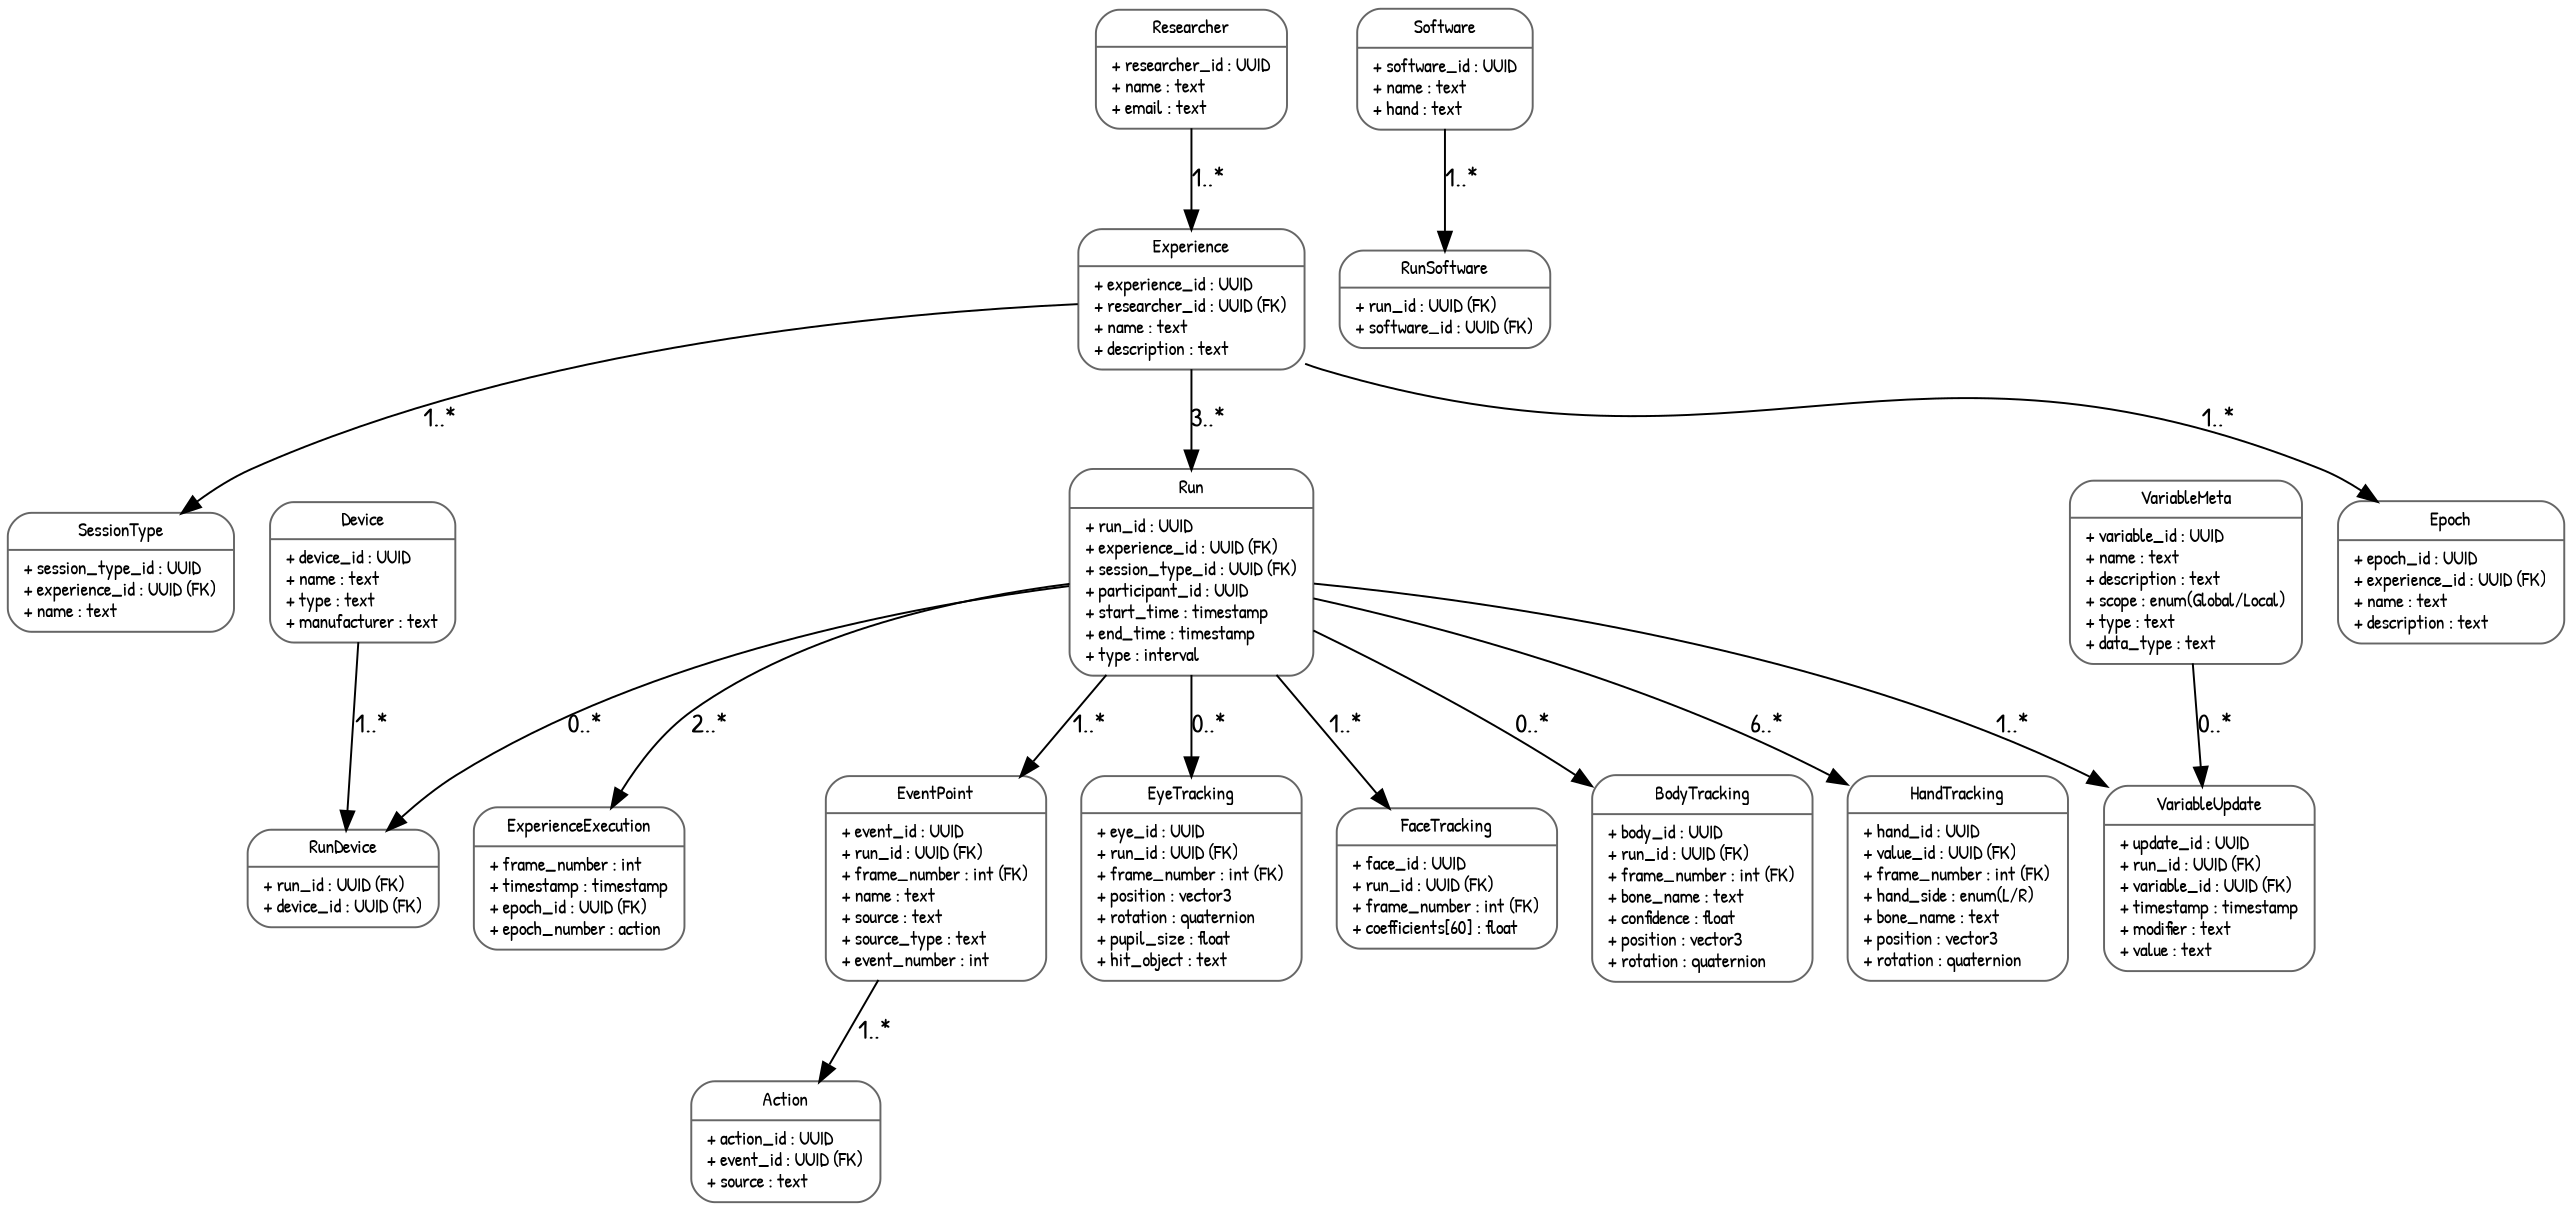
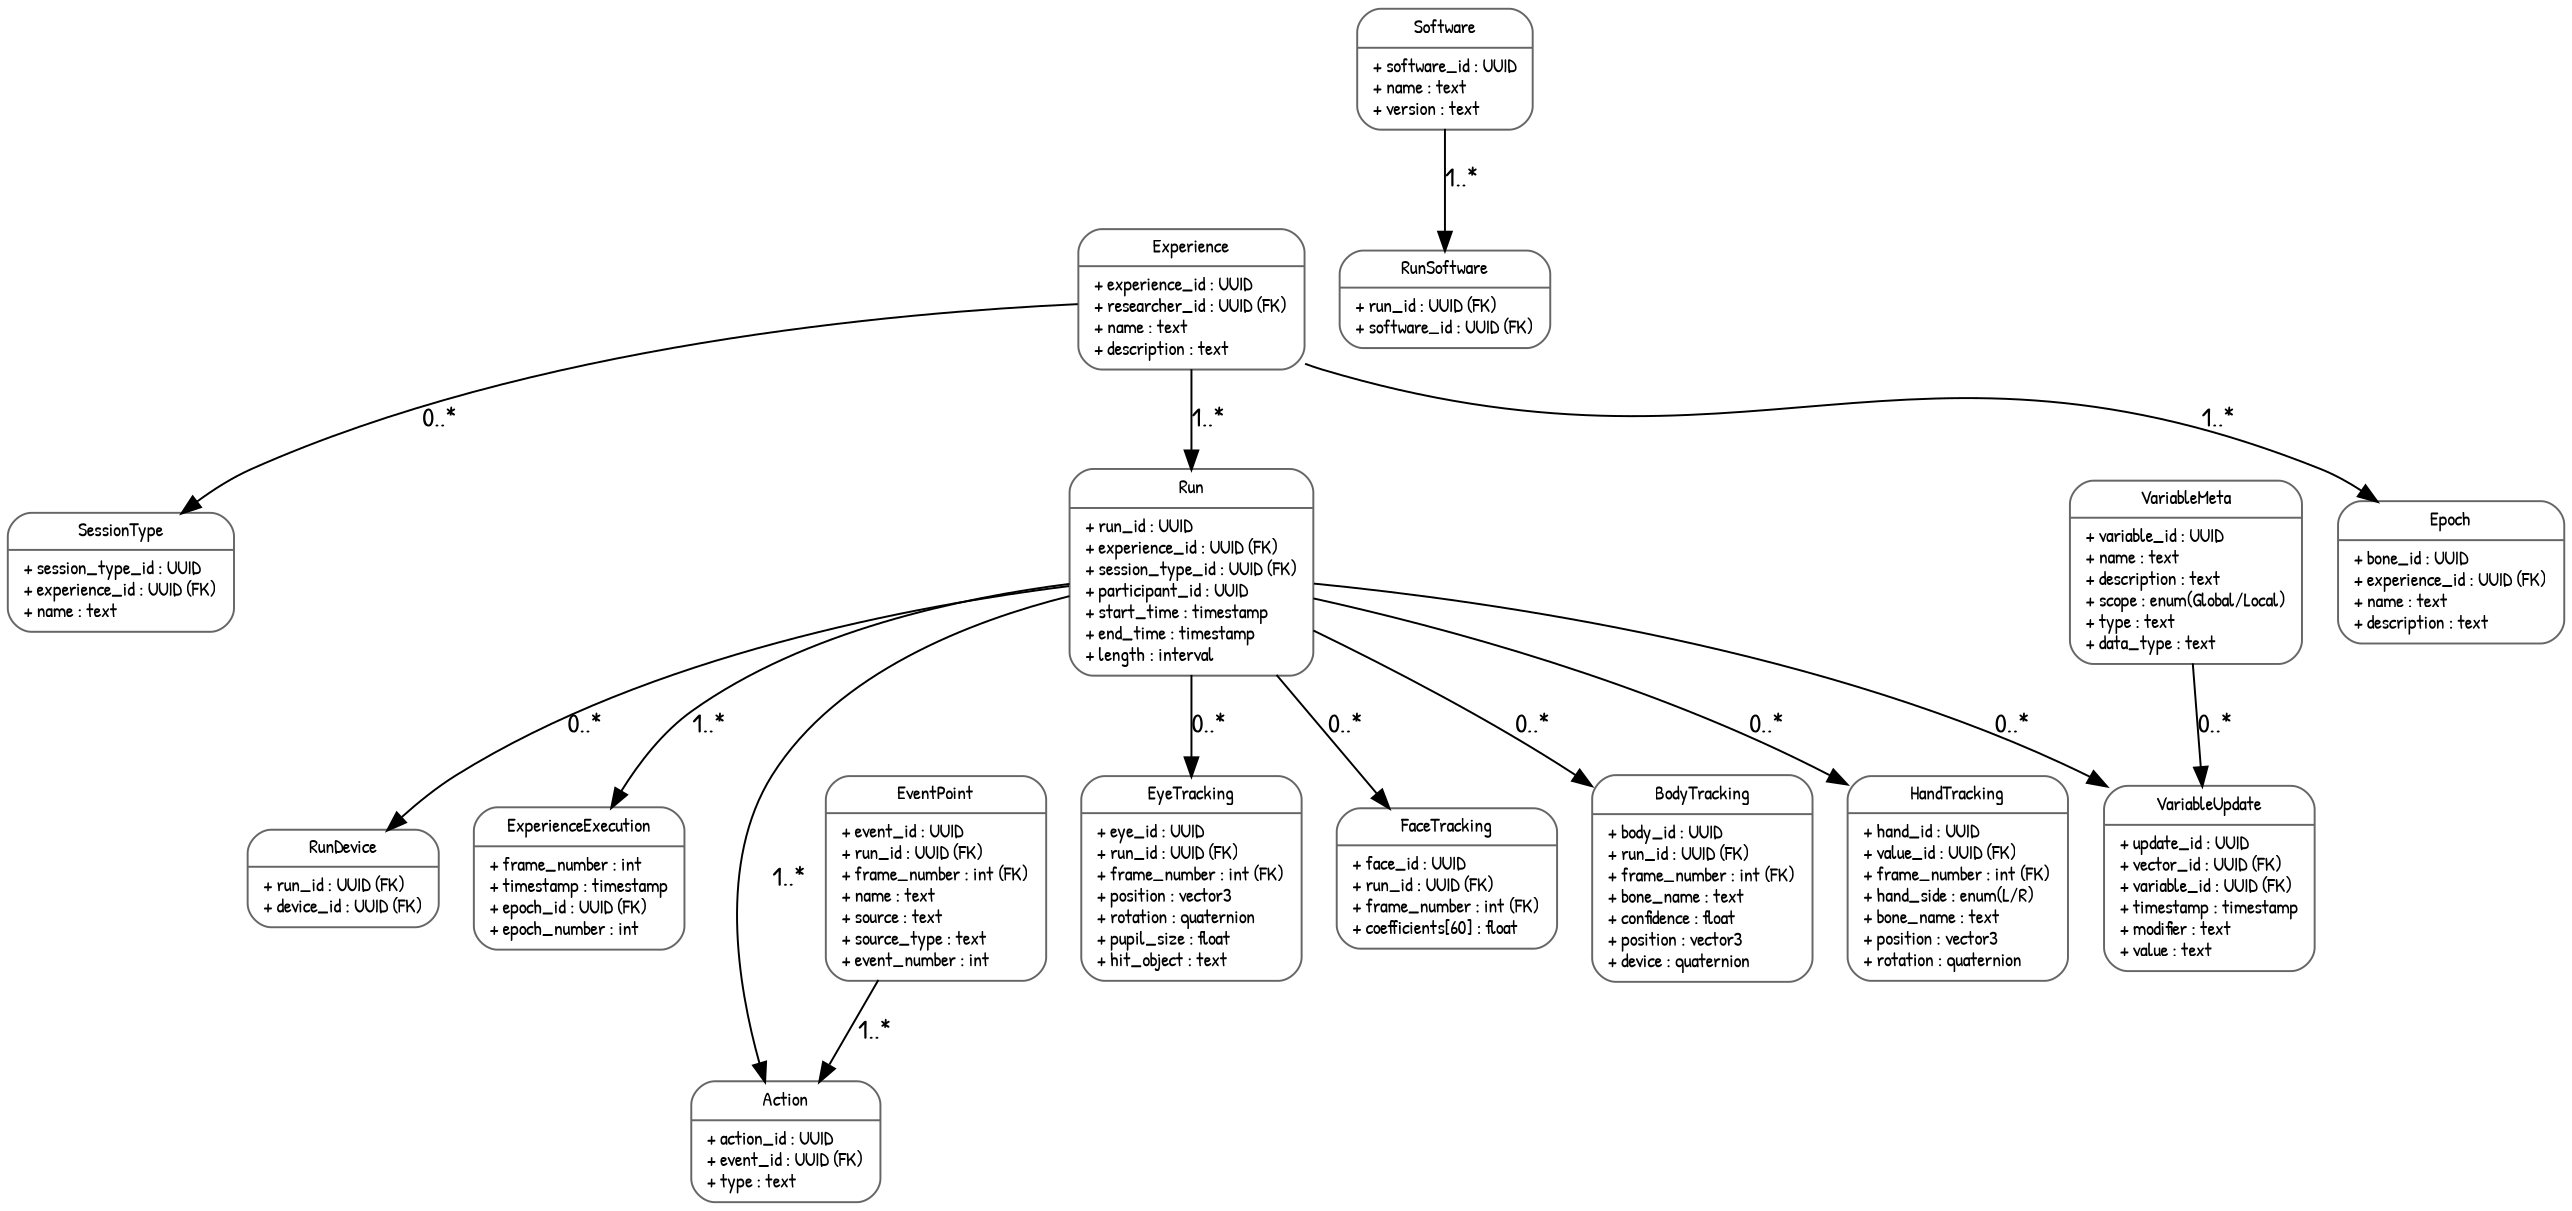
node "Researcher": removed
node "Software": text "+ hand : text" -> "+ version : text"
edge "Experience" -> "SessionType": label "1..*" -> "0..*"
edge "Experience" -> "Run": label "3..*" -> "1..*"
node "Epoch": text "+ epoch_id : UUID" -> "+ bone_id : UUID"
node "Device": removed
node "Run": text "+ type : interval" -> "+ length : interval"
edge "Run" -> "EventPoint": now "Run" -> "Action"
edge "Run" -> "ExperienceExecution": label "2..*" -> "1..*"
edge "Run" -> "FaceTracking": label "1..*" -> "0..*"
edge "Run" -> "HandTracking": label "6..*" -> "0..*"
edge "Run" -> "VariableUpdate": label "1..*" -> "0..*"
node "VariableUpdate": text "+ run_id : UUID (FK)" -> "+ vector_id : UUID (FK)"
node "ExperienceExecution": text "+ epoch_number : action" -> "+ epoch_number : int"
node "BodyTracking": text "+ rotation : quaternion" -> "+ device : quaternion"
node "Action": text "+ source : text" -> "+ type : text"
